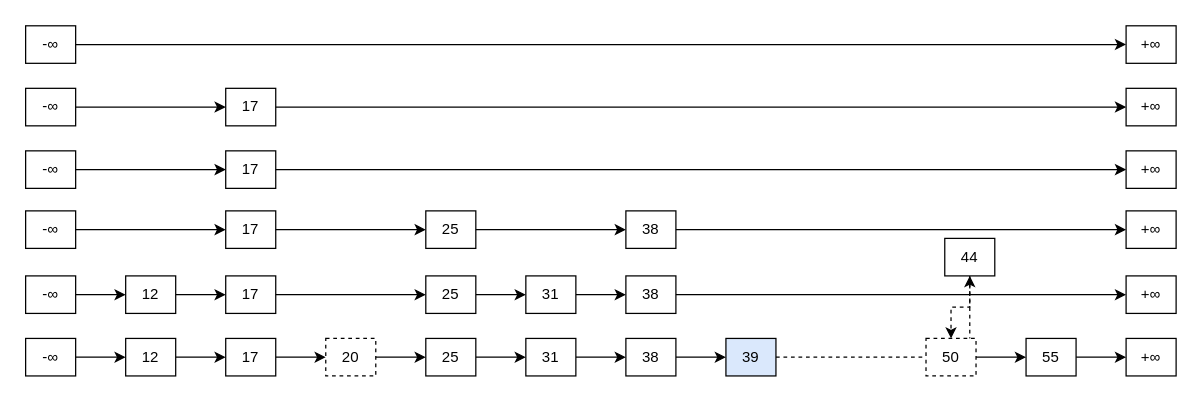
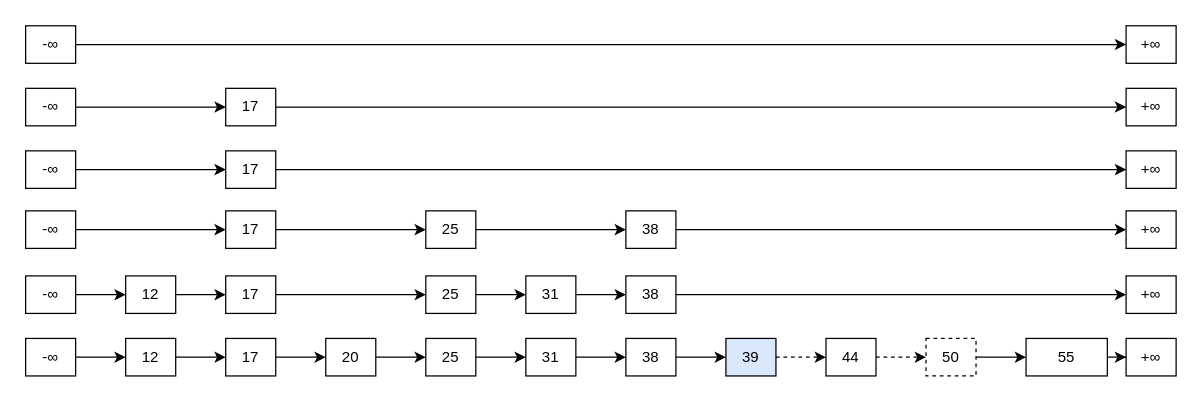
node "44": moved (969, 257) -> (851, 357)
node "20": style dashed -> solid
node "55": size 50x38 -> 81x38
